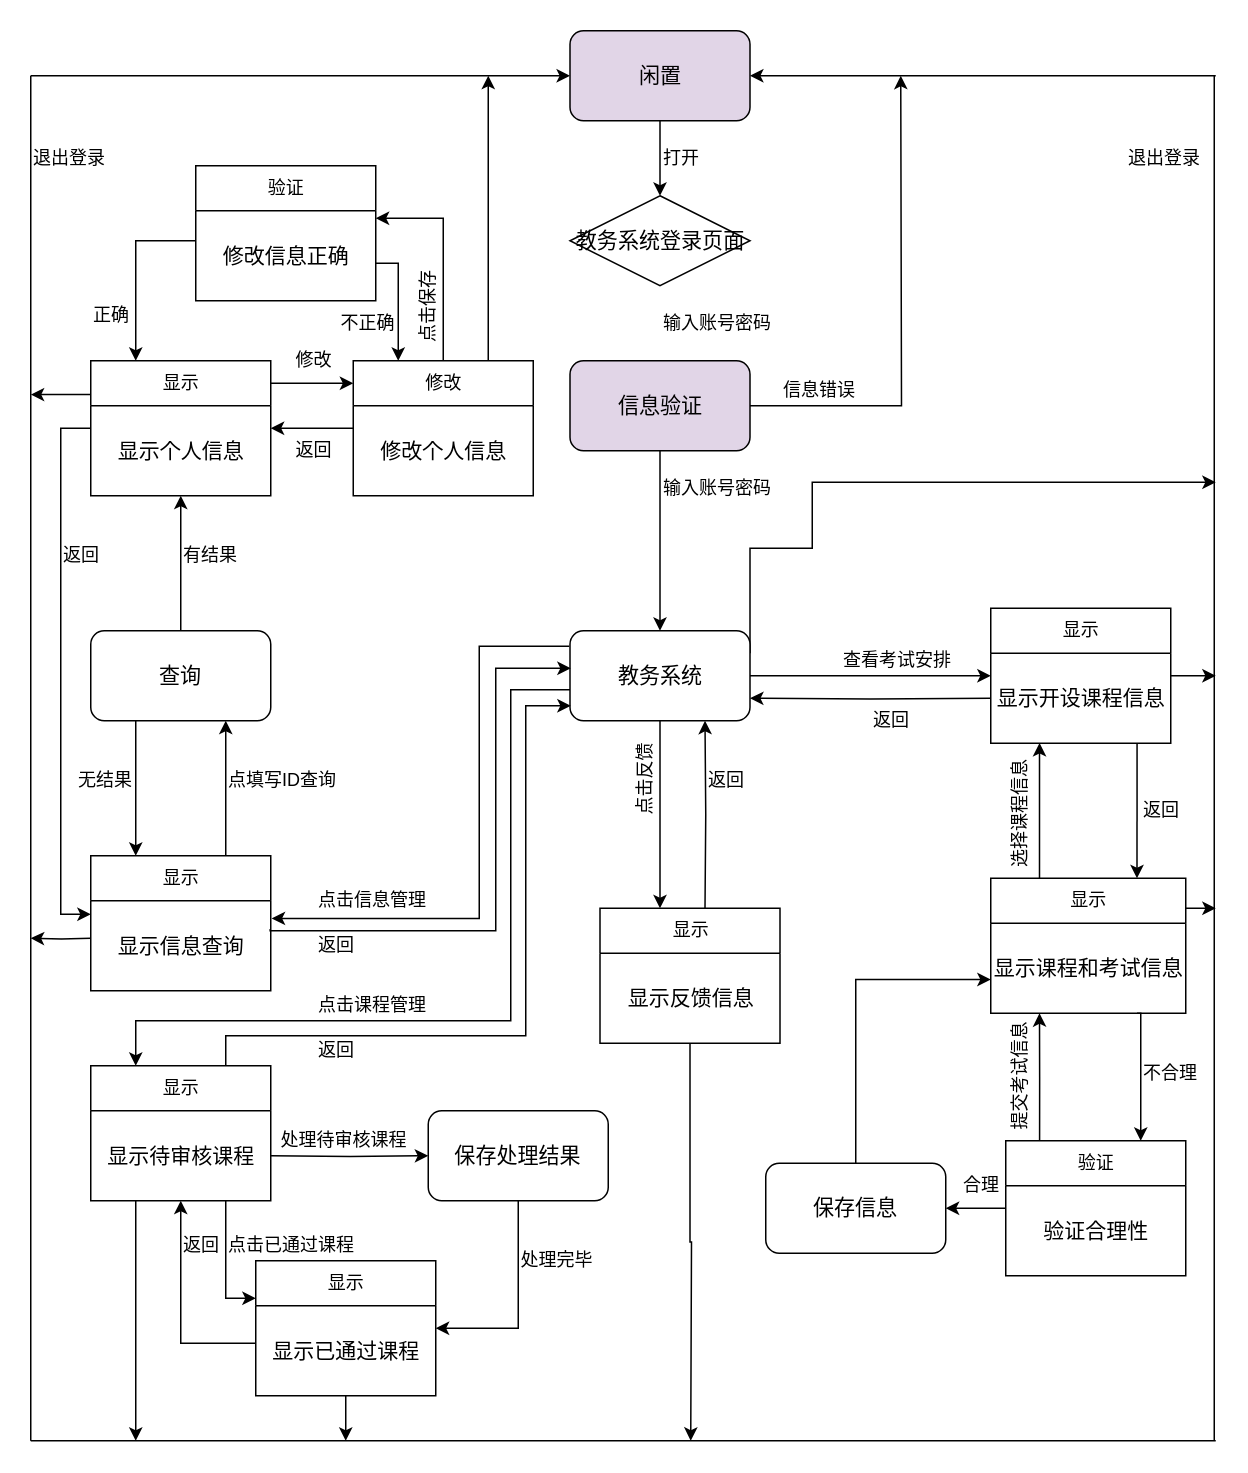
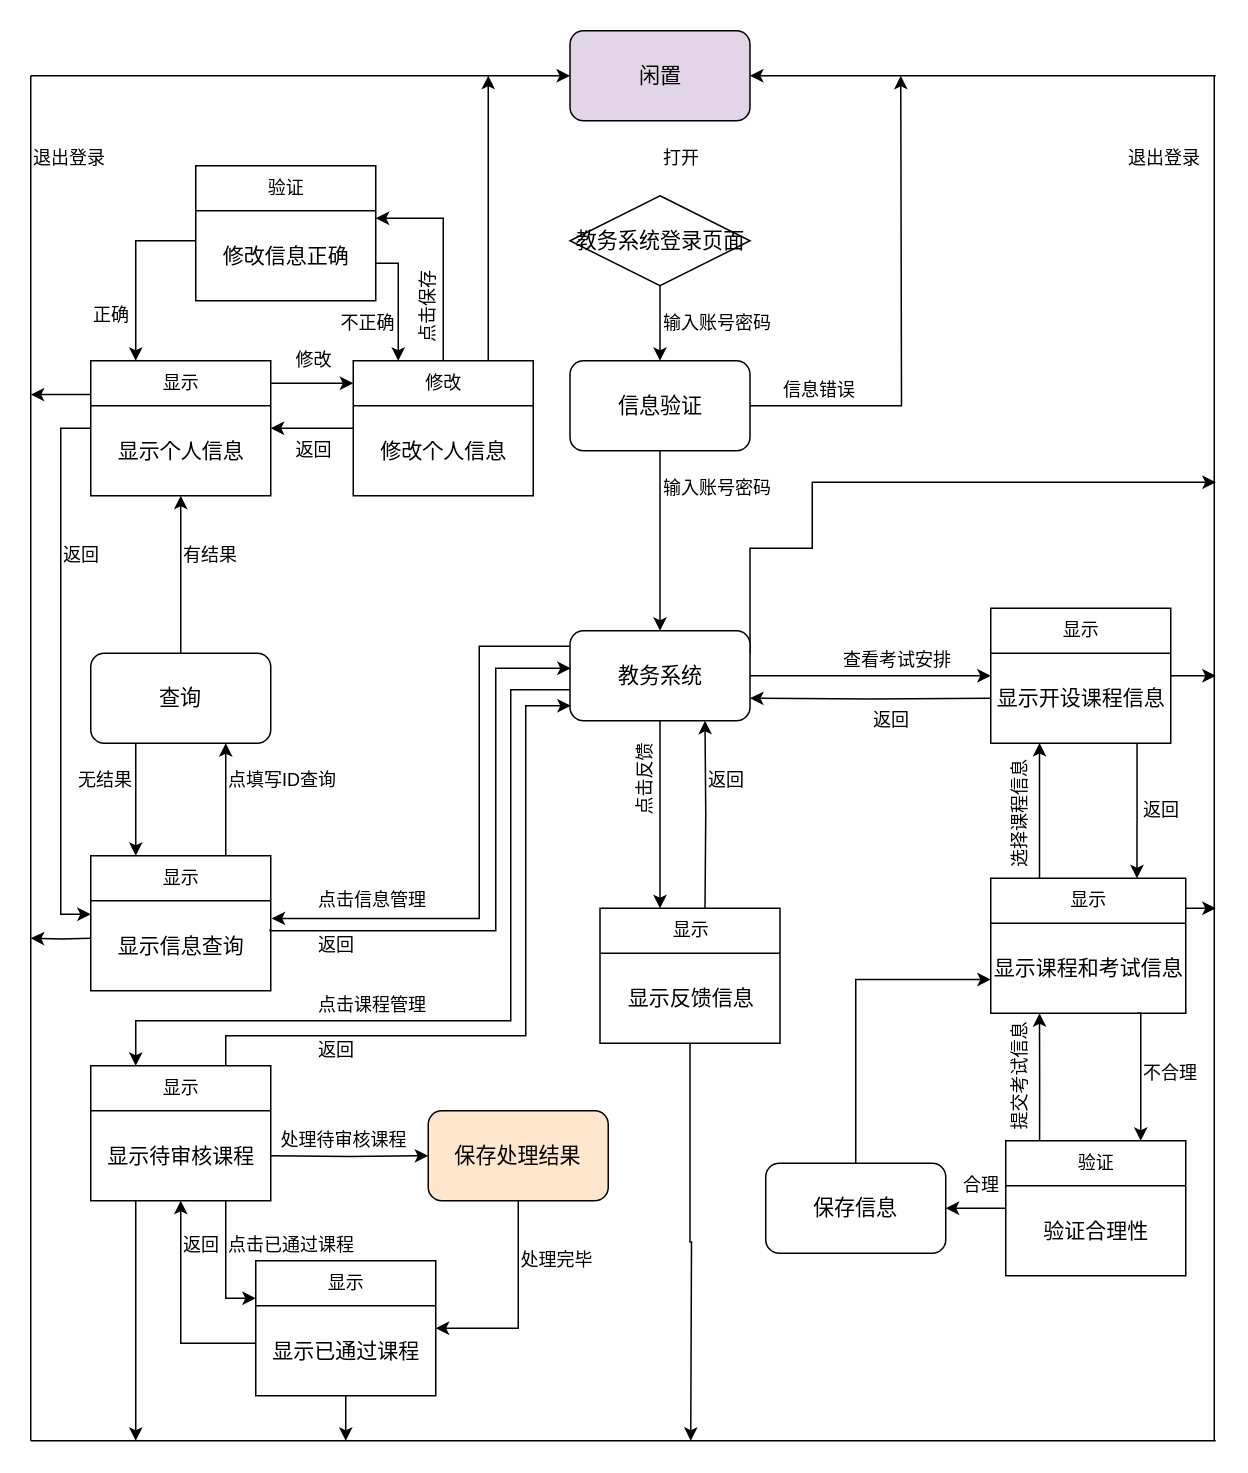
edge "闲置" -> "教务系统登录页面": removed
edge "教务系统登录页面" -> "信息验证": added
node "信息验证": fillcolor #e1d5e7 -> #ffffff
node "查询": moved (181, 676) -> (181, 698)
node "保存处理结果": fillcolor #ffffff -> #ffe6cc
